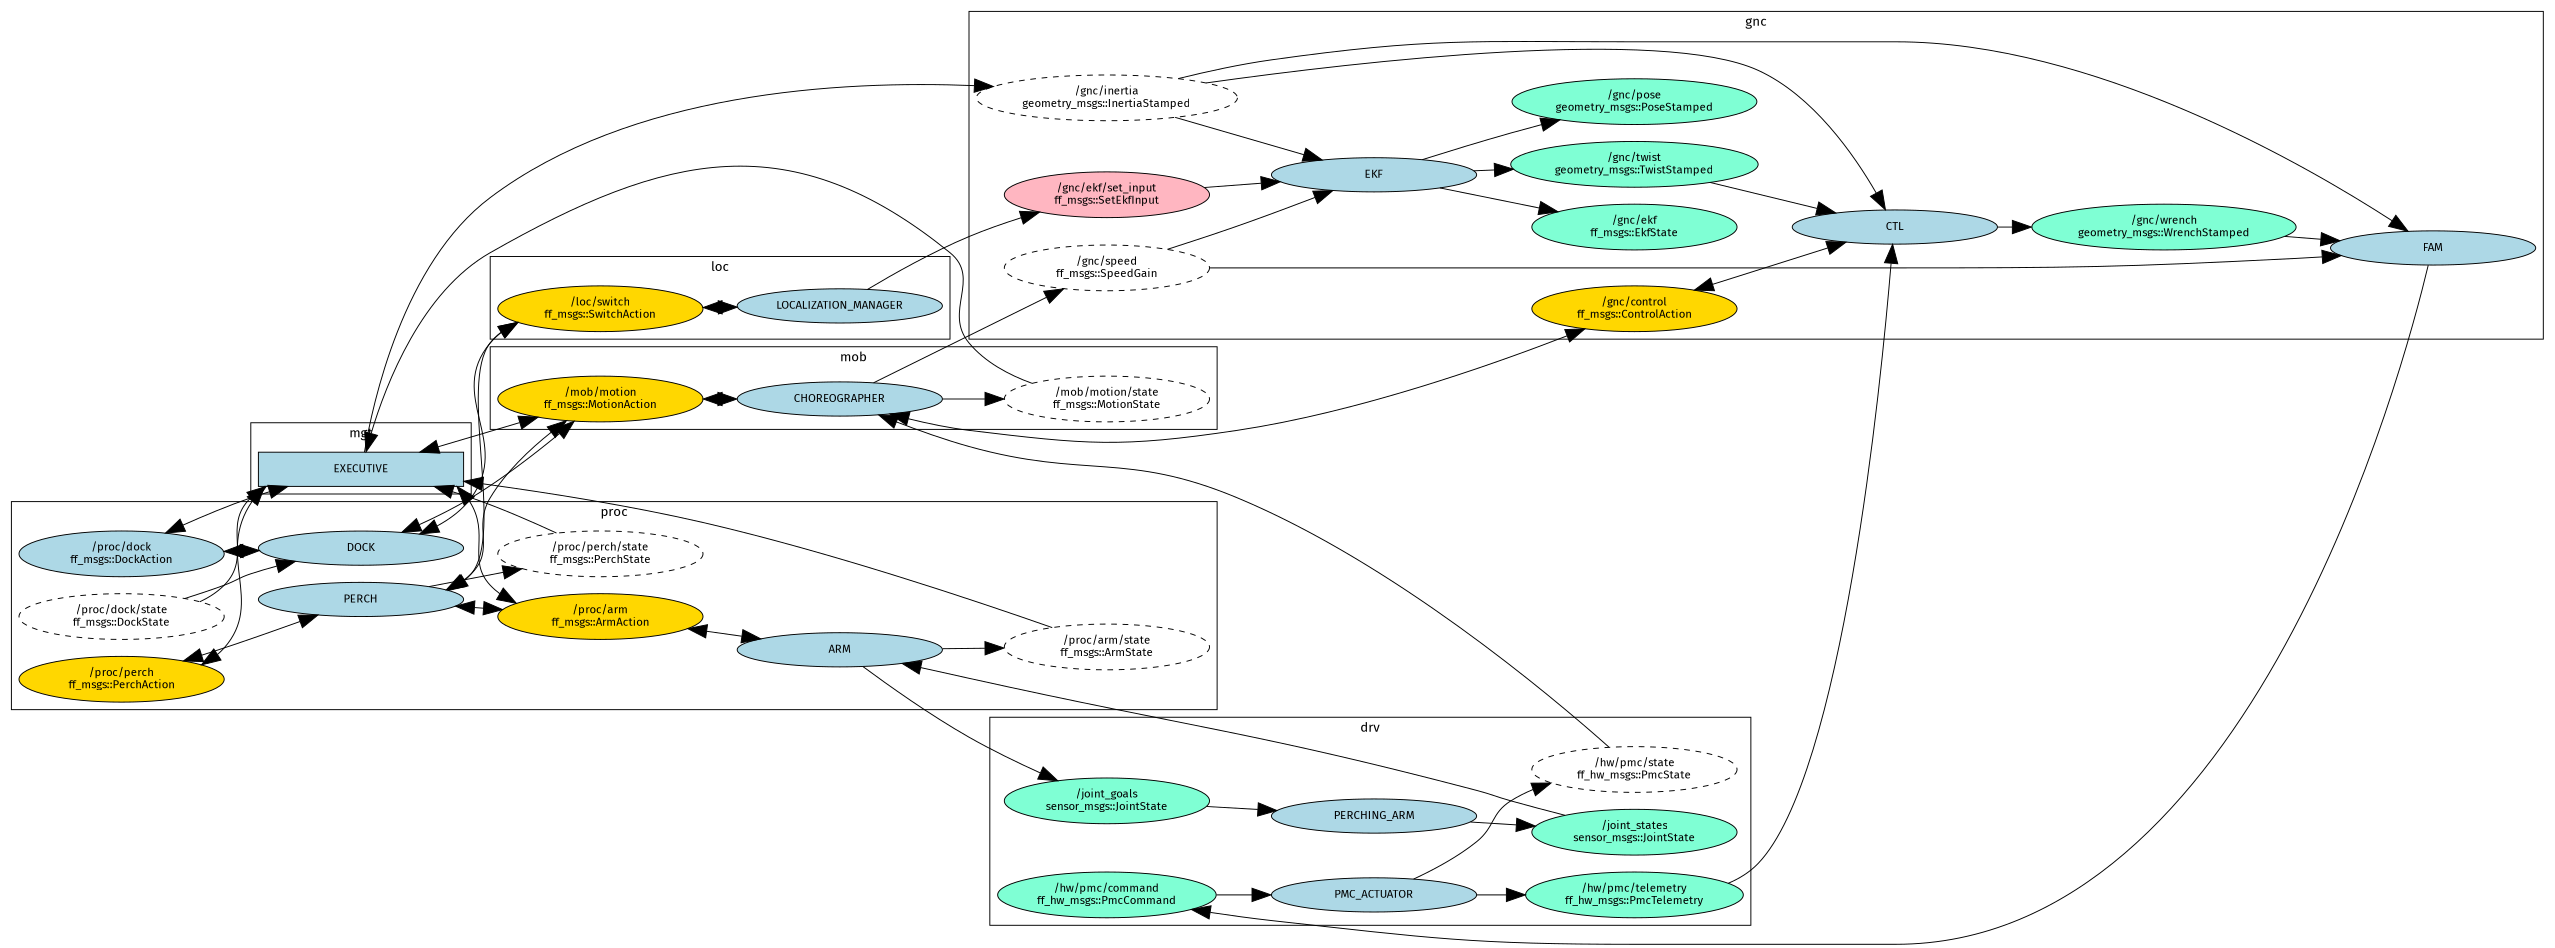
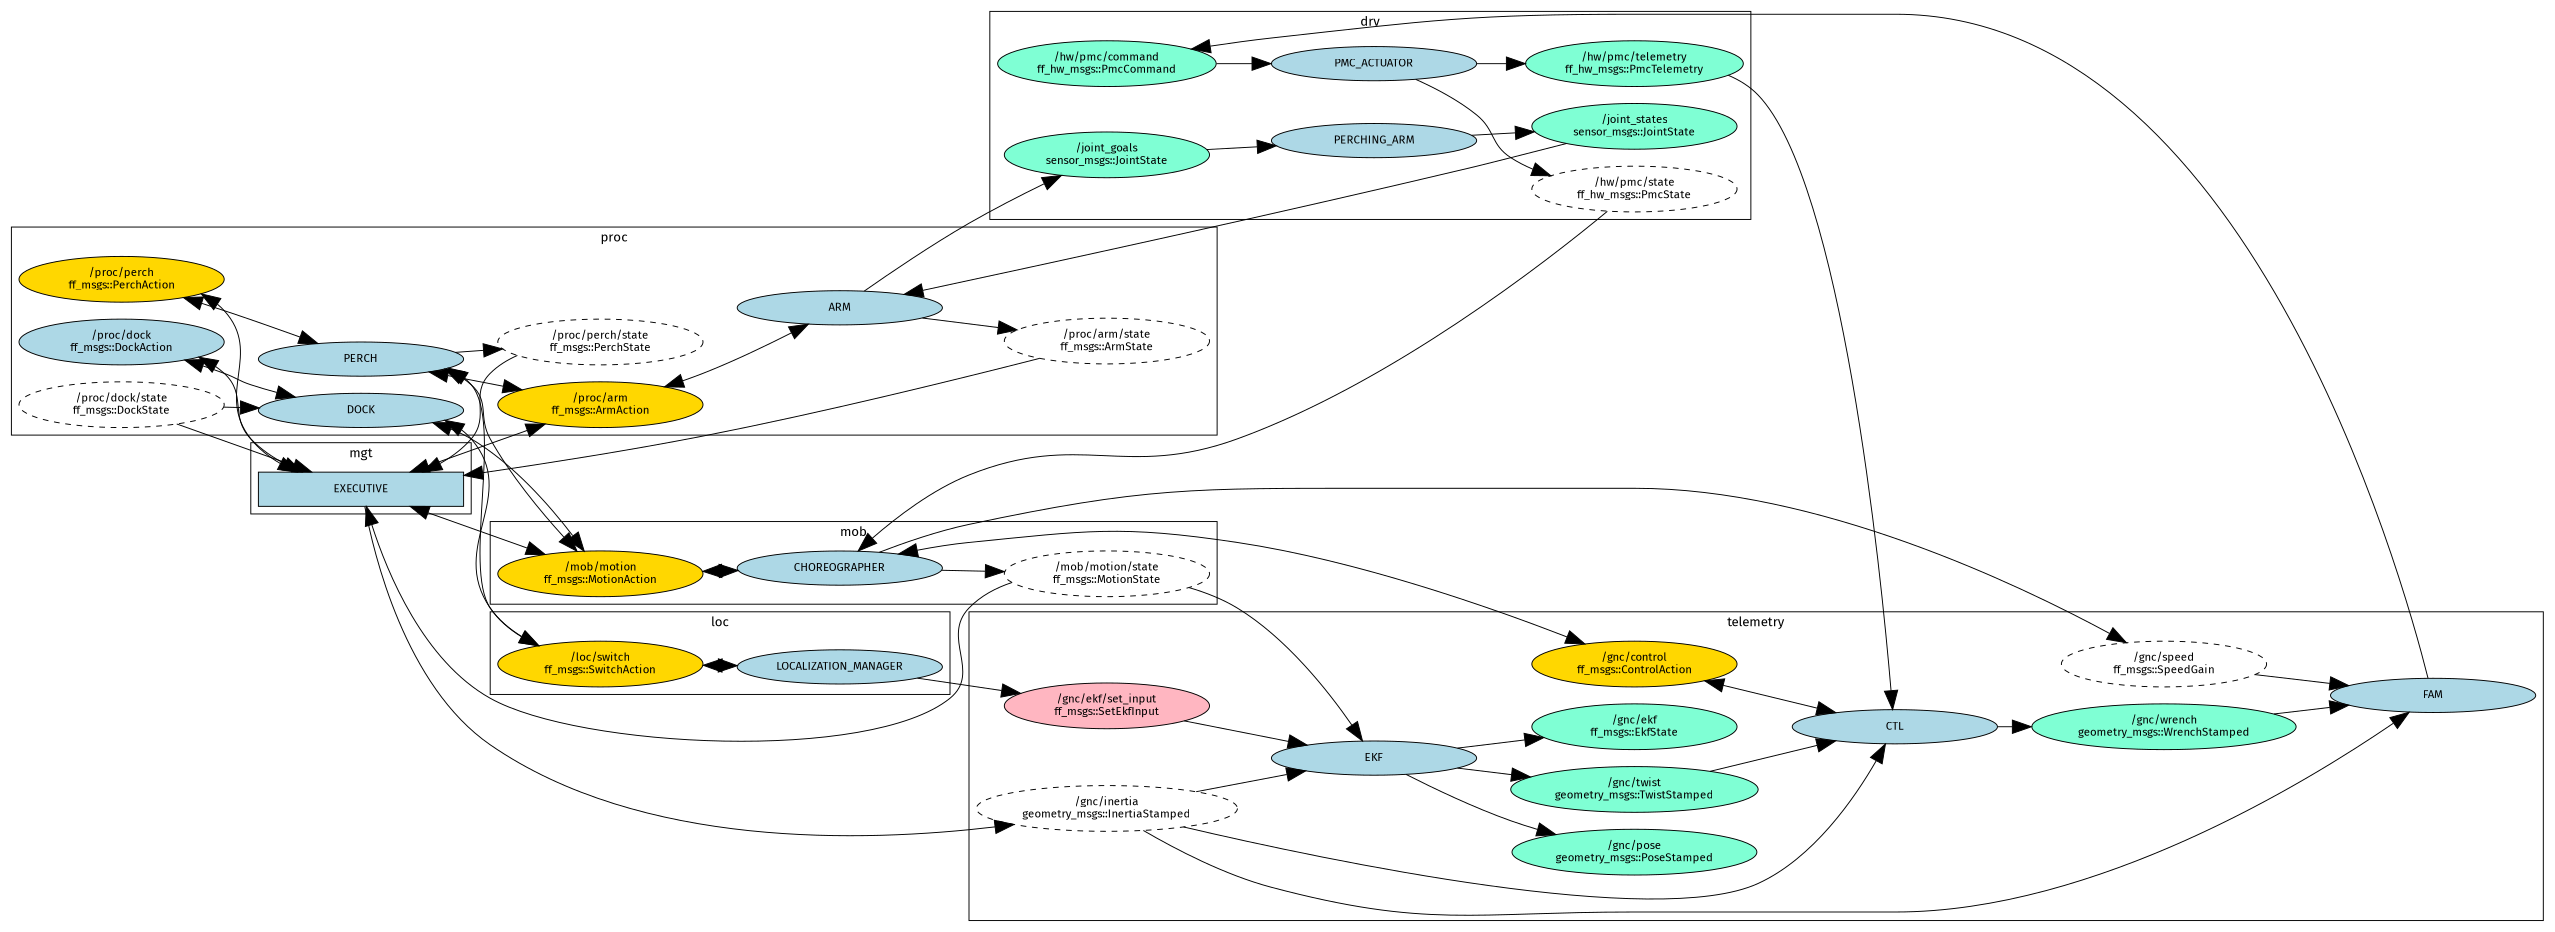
cluster "gnc": label "gnc" -> "telemetry"
edge "/gnc/speed ff_msgs::SpeedGain" -> "EKF": now "/mob/motion/state ff_msgs::MotionState" -> "EKF"
